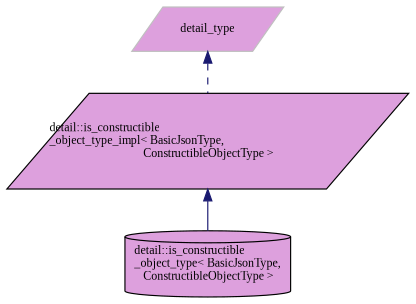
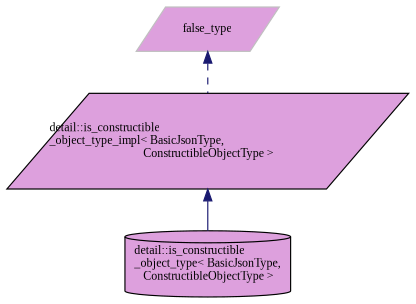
node "detail_type": label "detail_type" -> "false_type"
